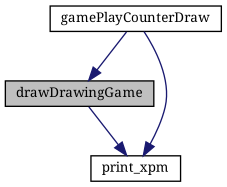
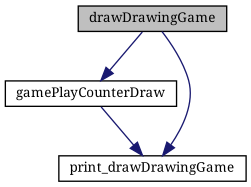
edge "gamePlayCounterDraw" -> "drawDrawingGame": reversed
node "print_xpm": label "print_xpm" -> "print_drawDrawingGame"
